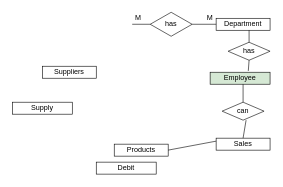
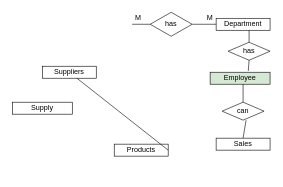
edge "Sales" -- "Products": now "Suppliers" -- "Products"
node "Debit": removed
